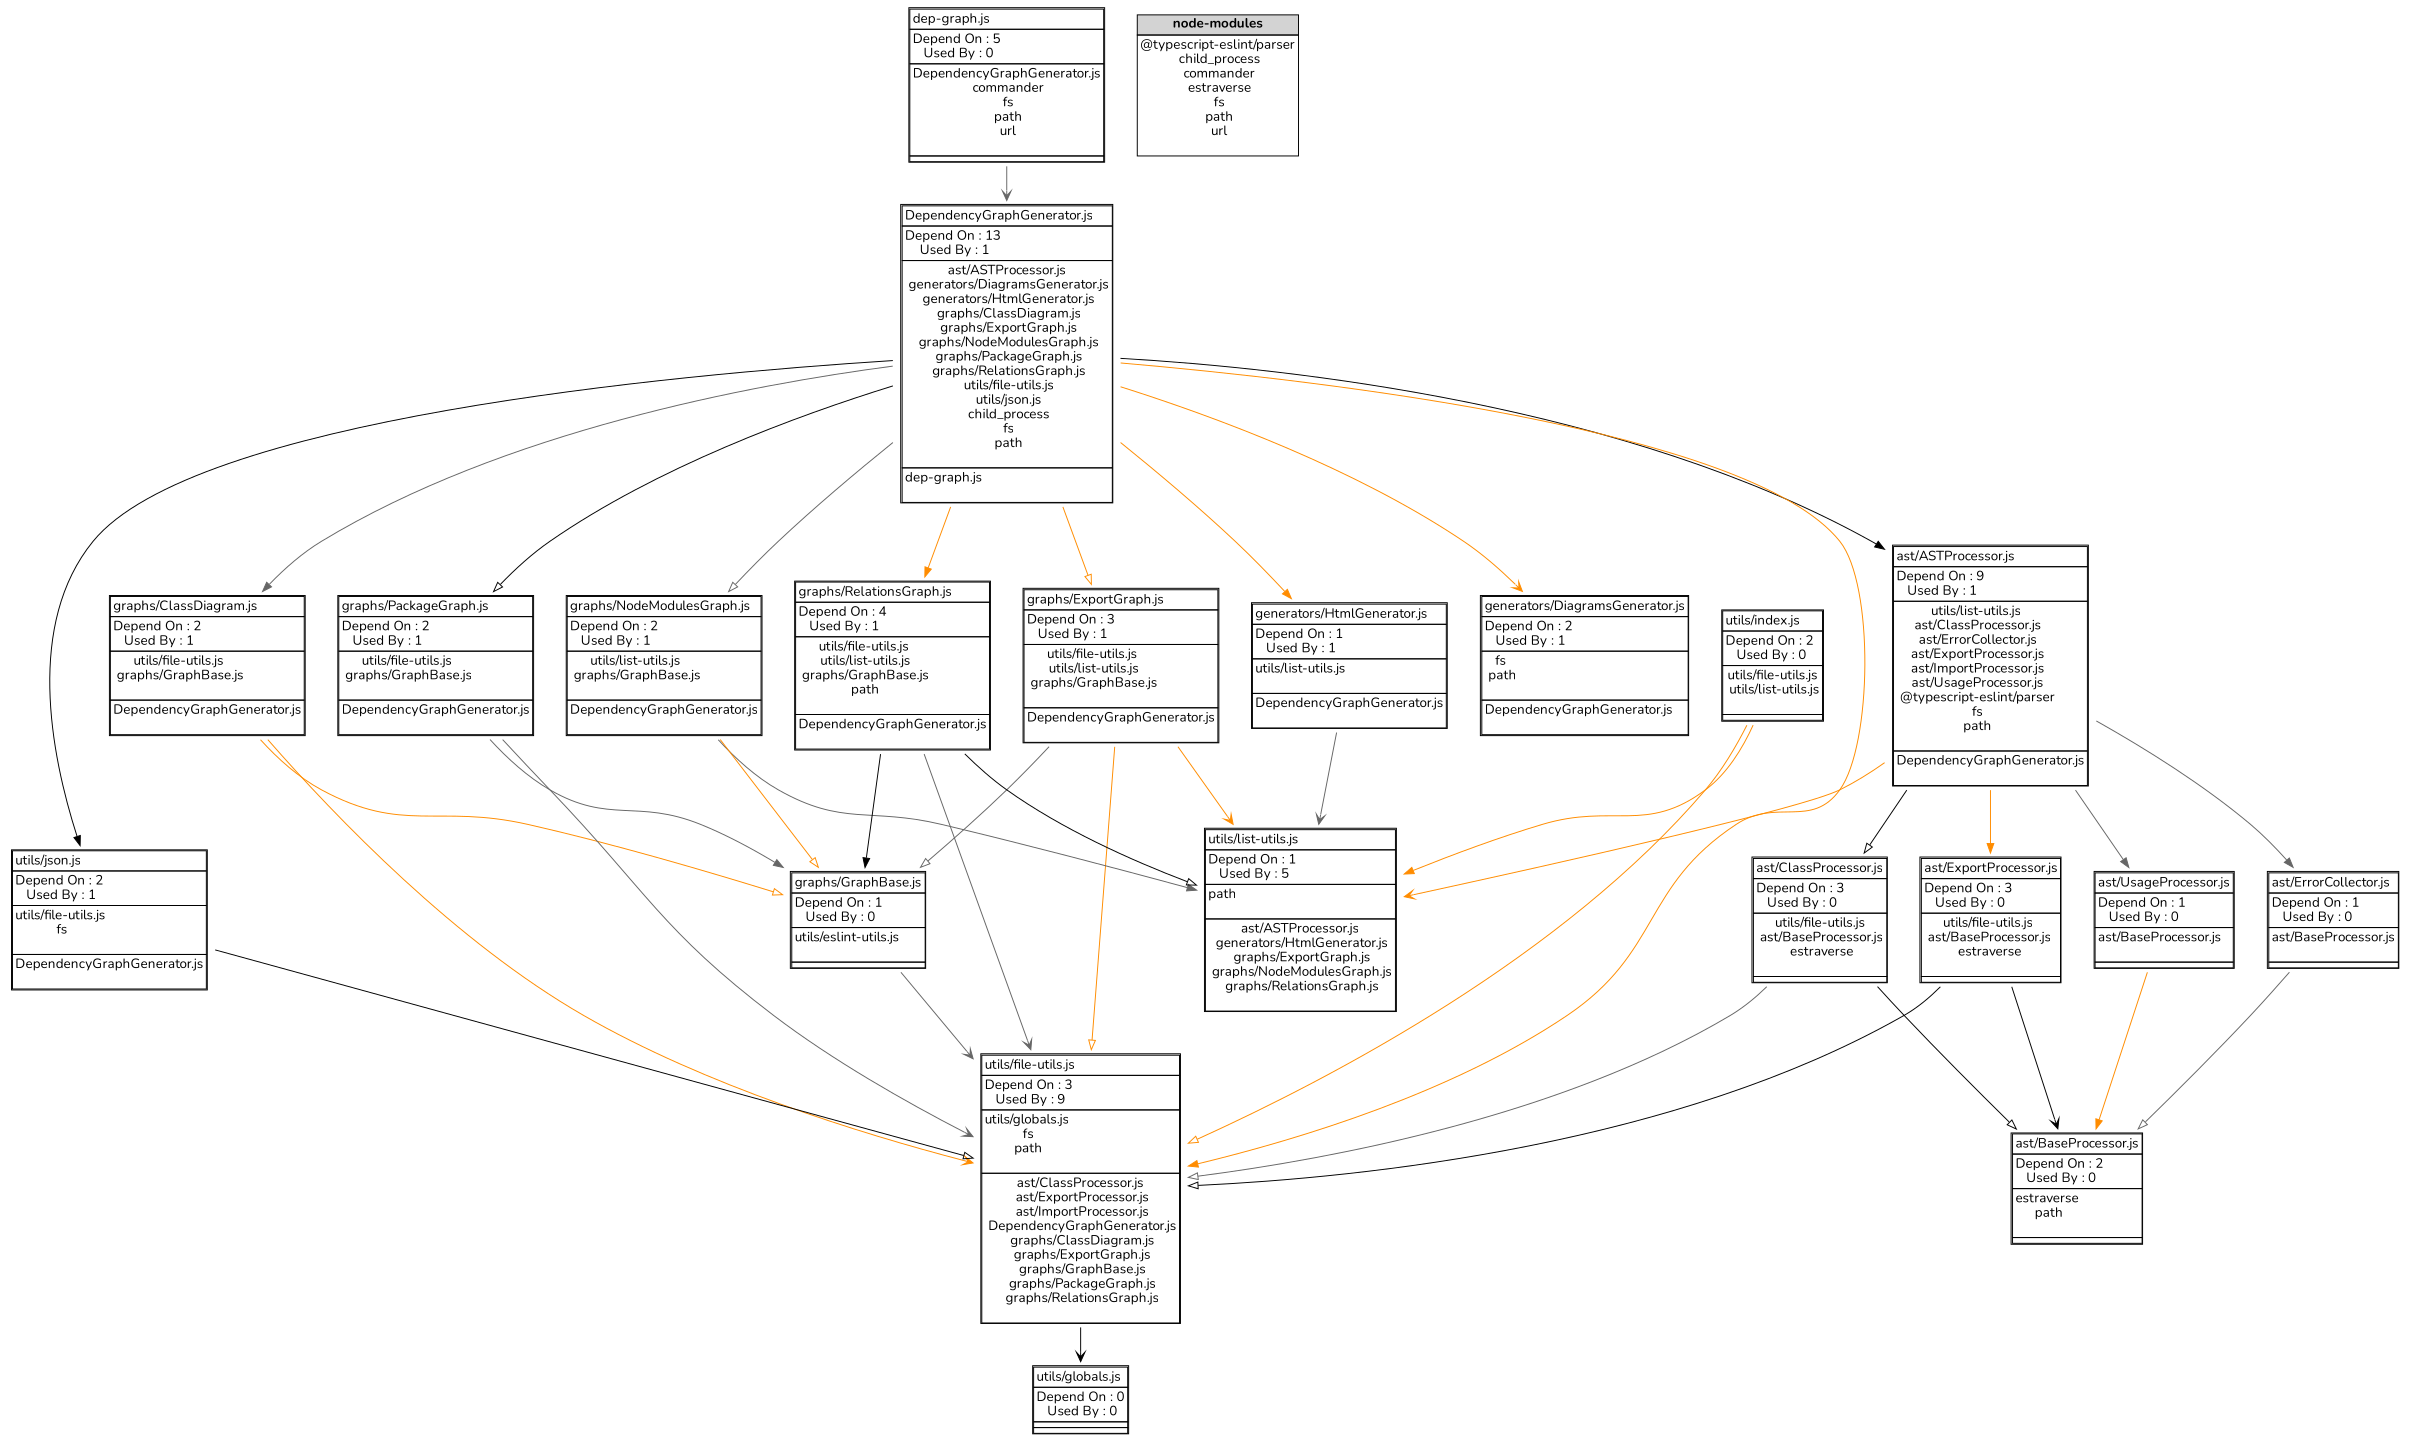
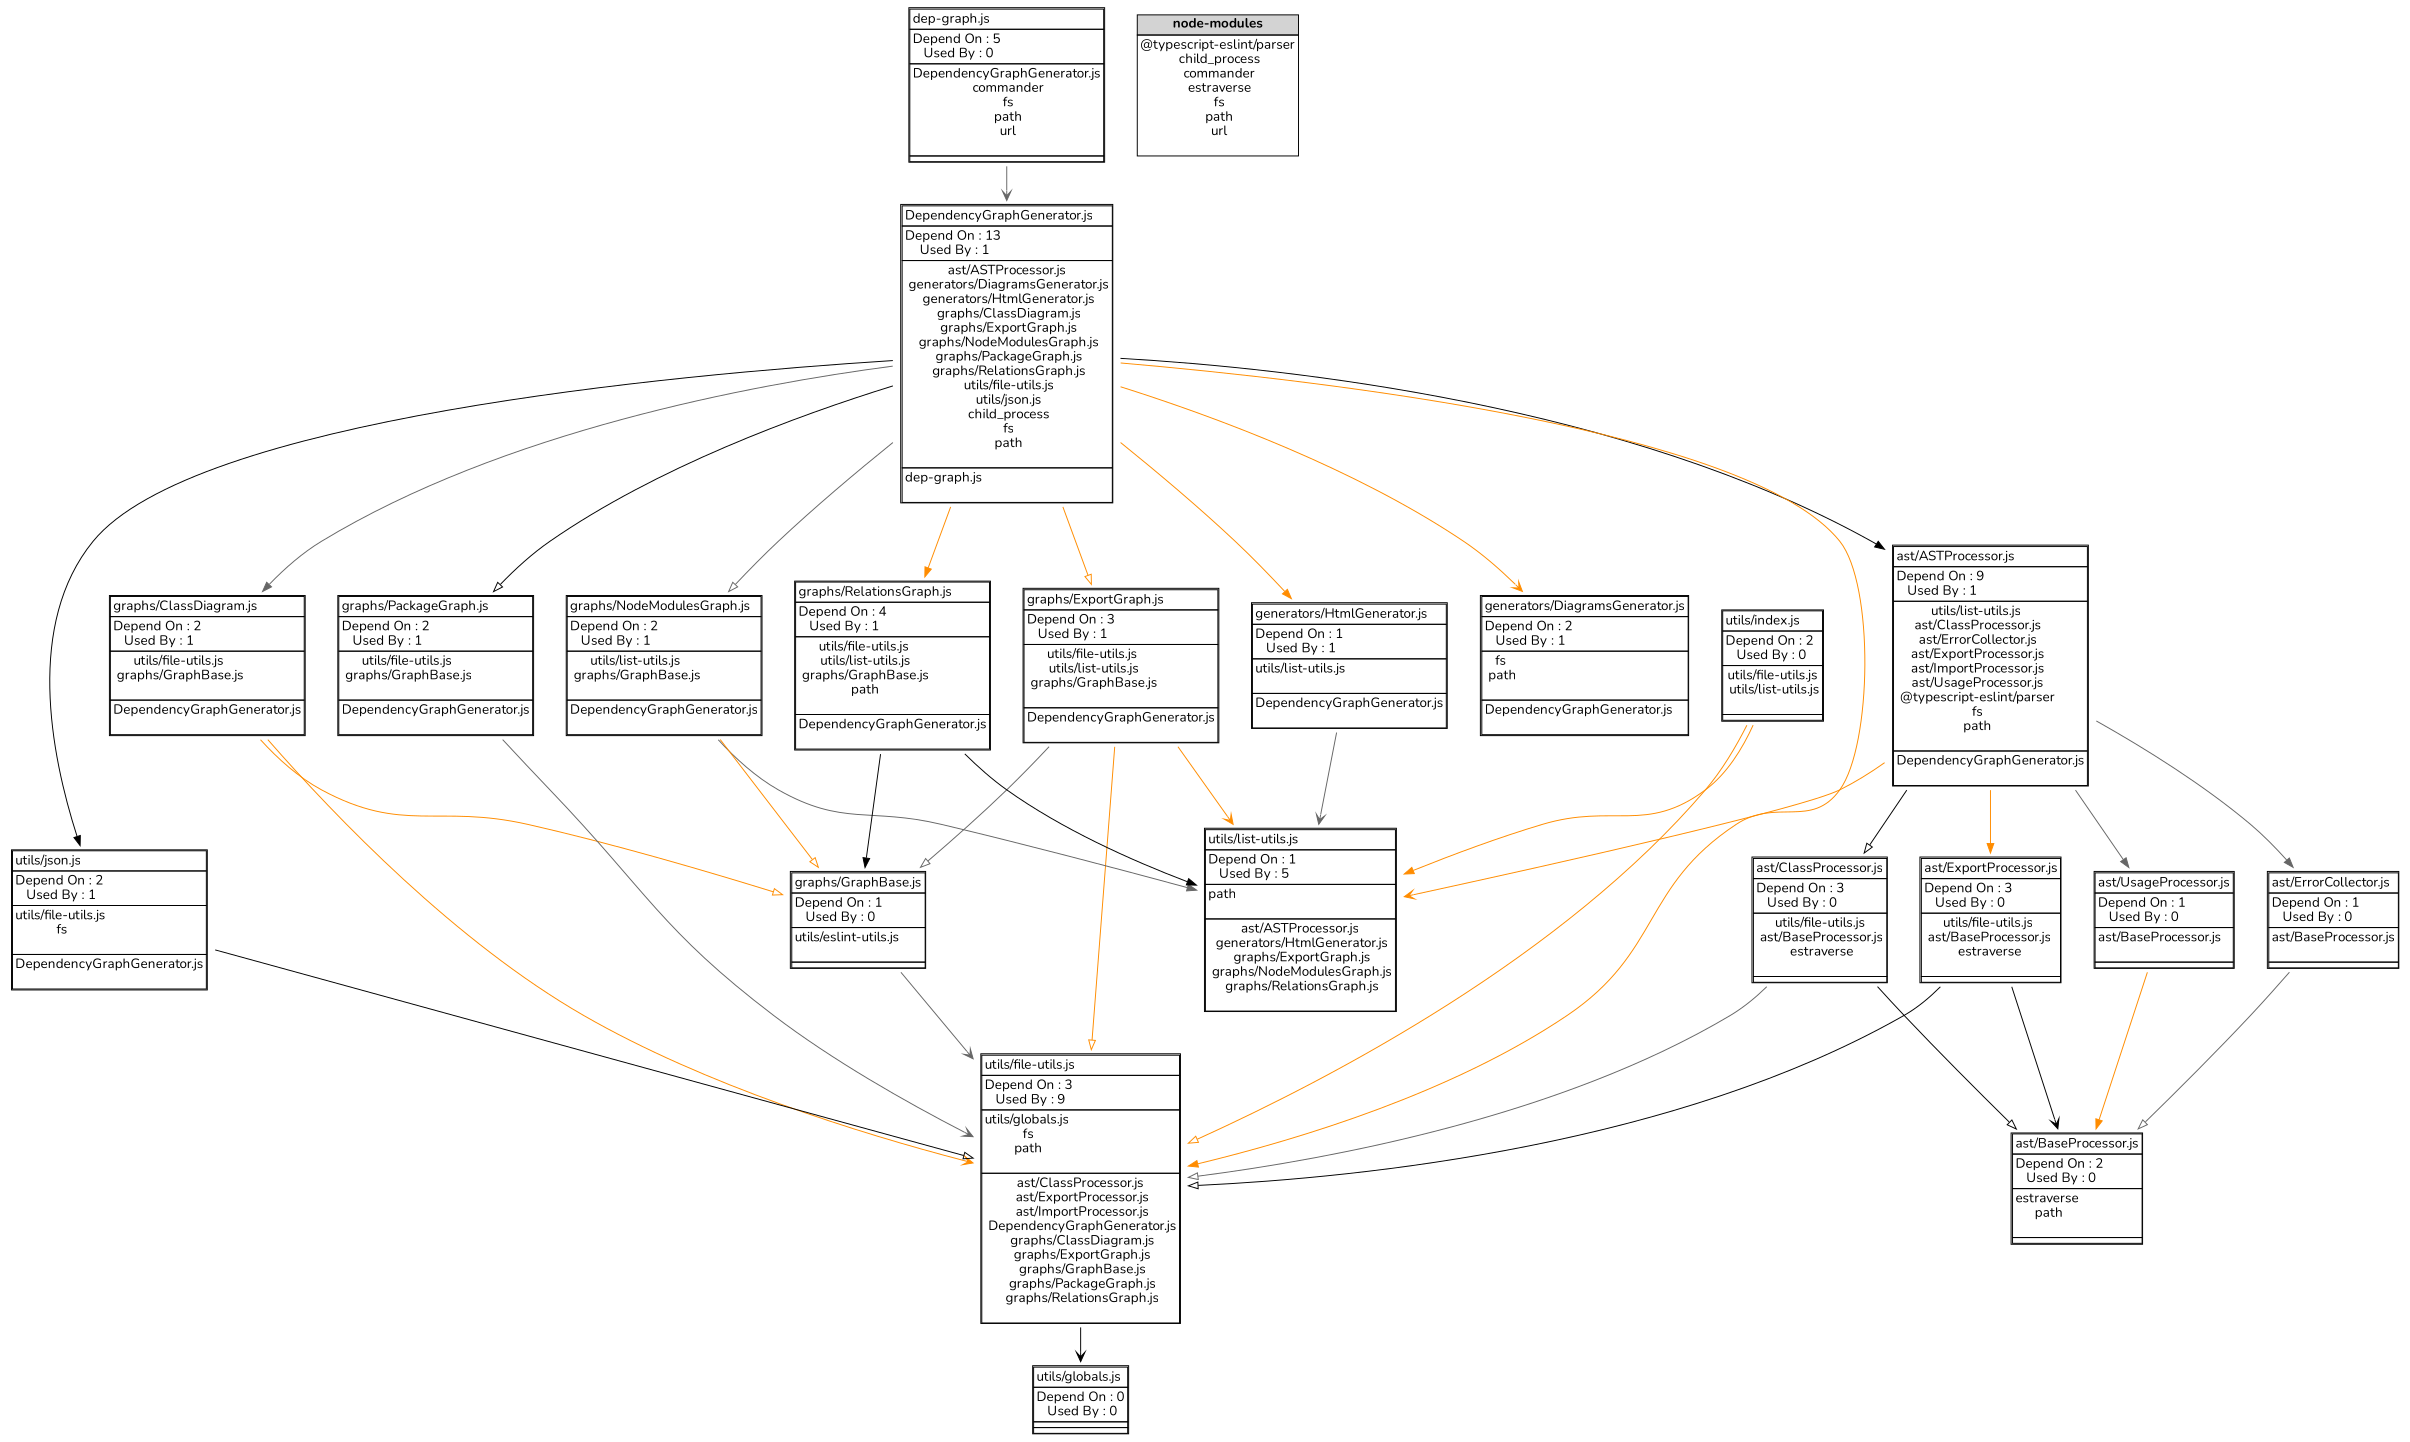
edge "graphs/PackageGraph.js" -> "graphs/GraphBase.js": removed
edge "graphs/RelationsGraph.js" -> "utils/list-utils.js": arrowhead onormal -> normal
edge "graphs/RelationsGraph.js" -> "utils/file-utils.js": removed
